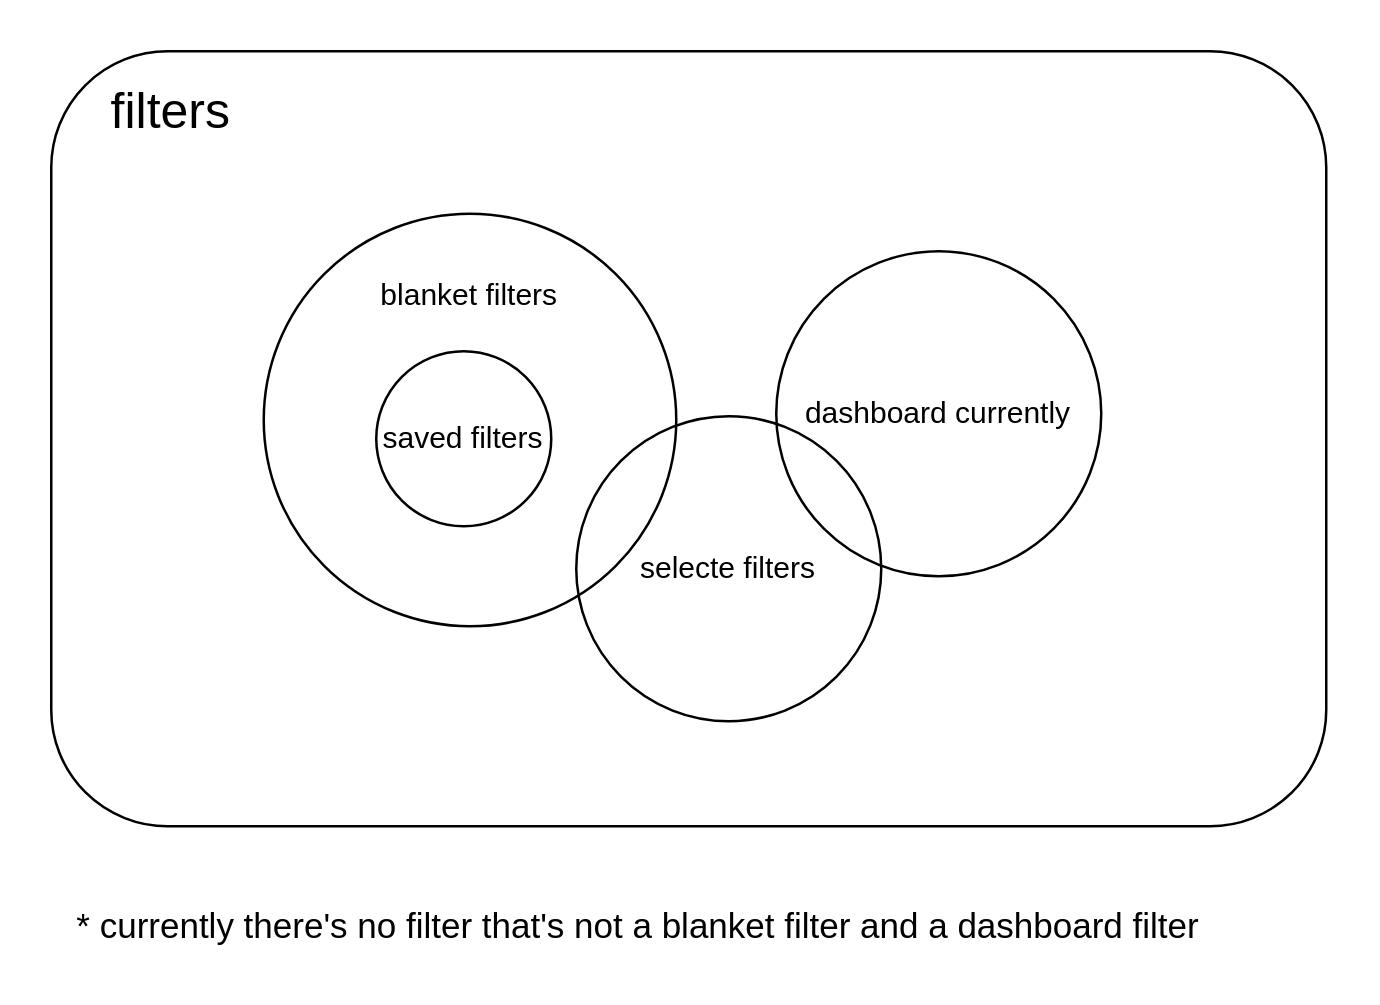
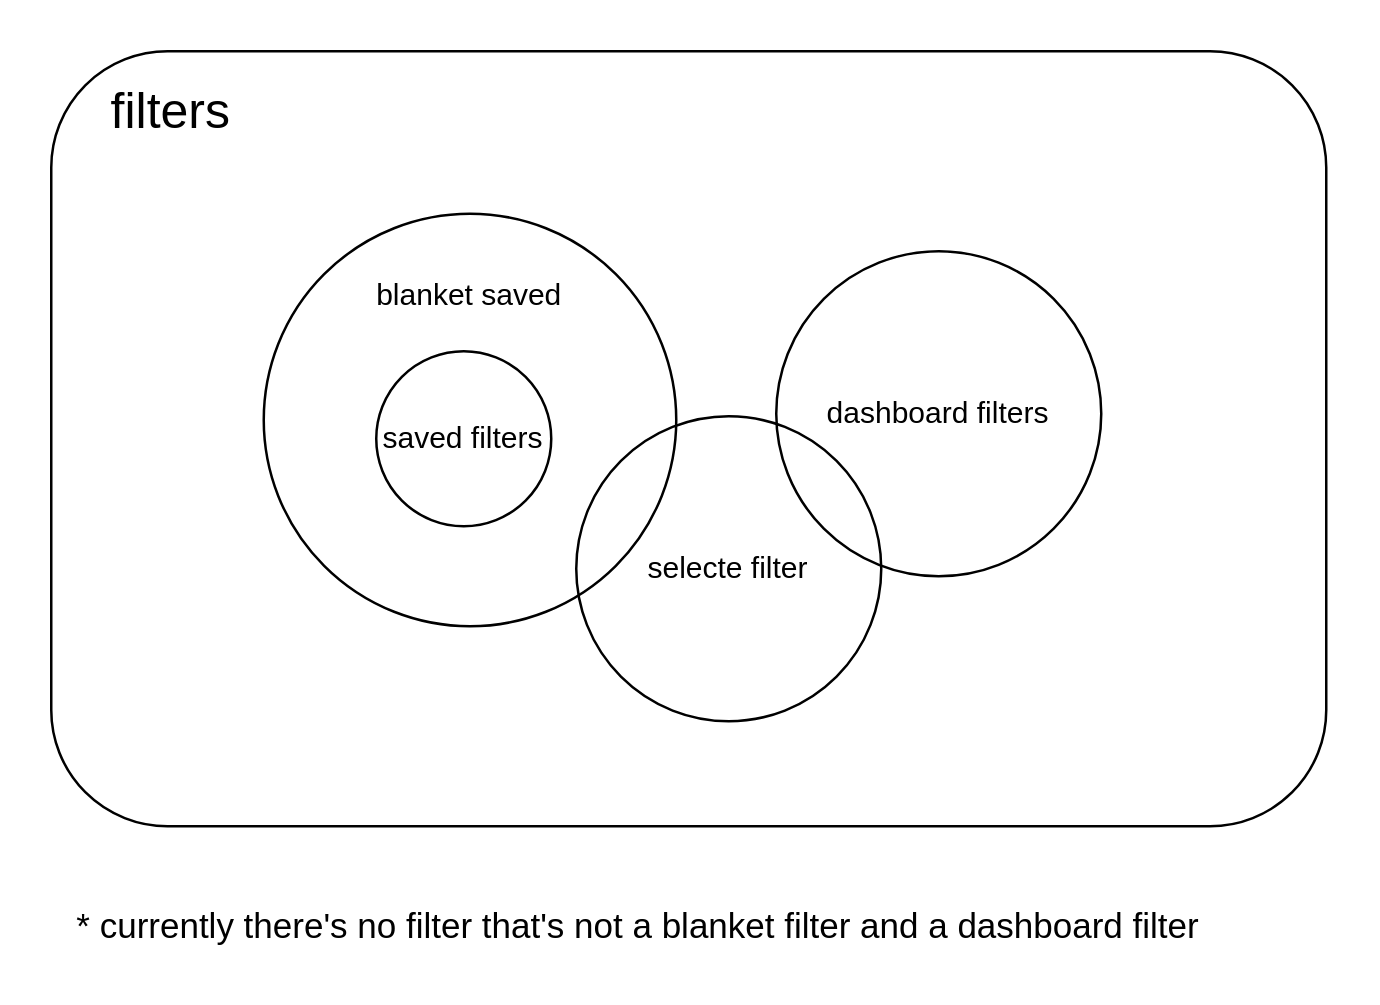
node "dashboard currently": label "dashboard currently" -> "dashboard filters"
node "blanket filters": label "blanket filters" -> "blanket saved"
node "selecte filters": label "selecte filters" -> "selecte filter"
